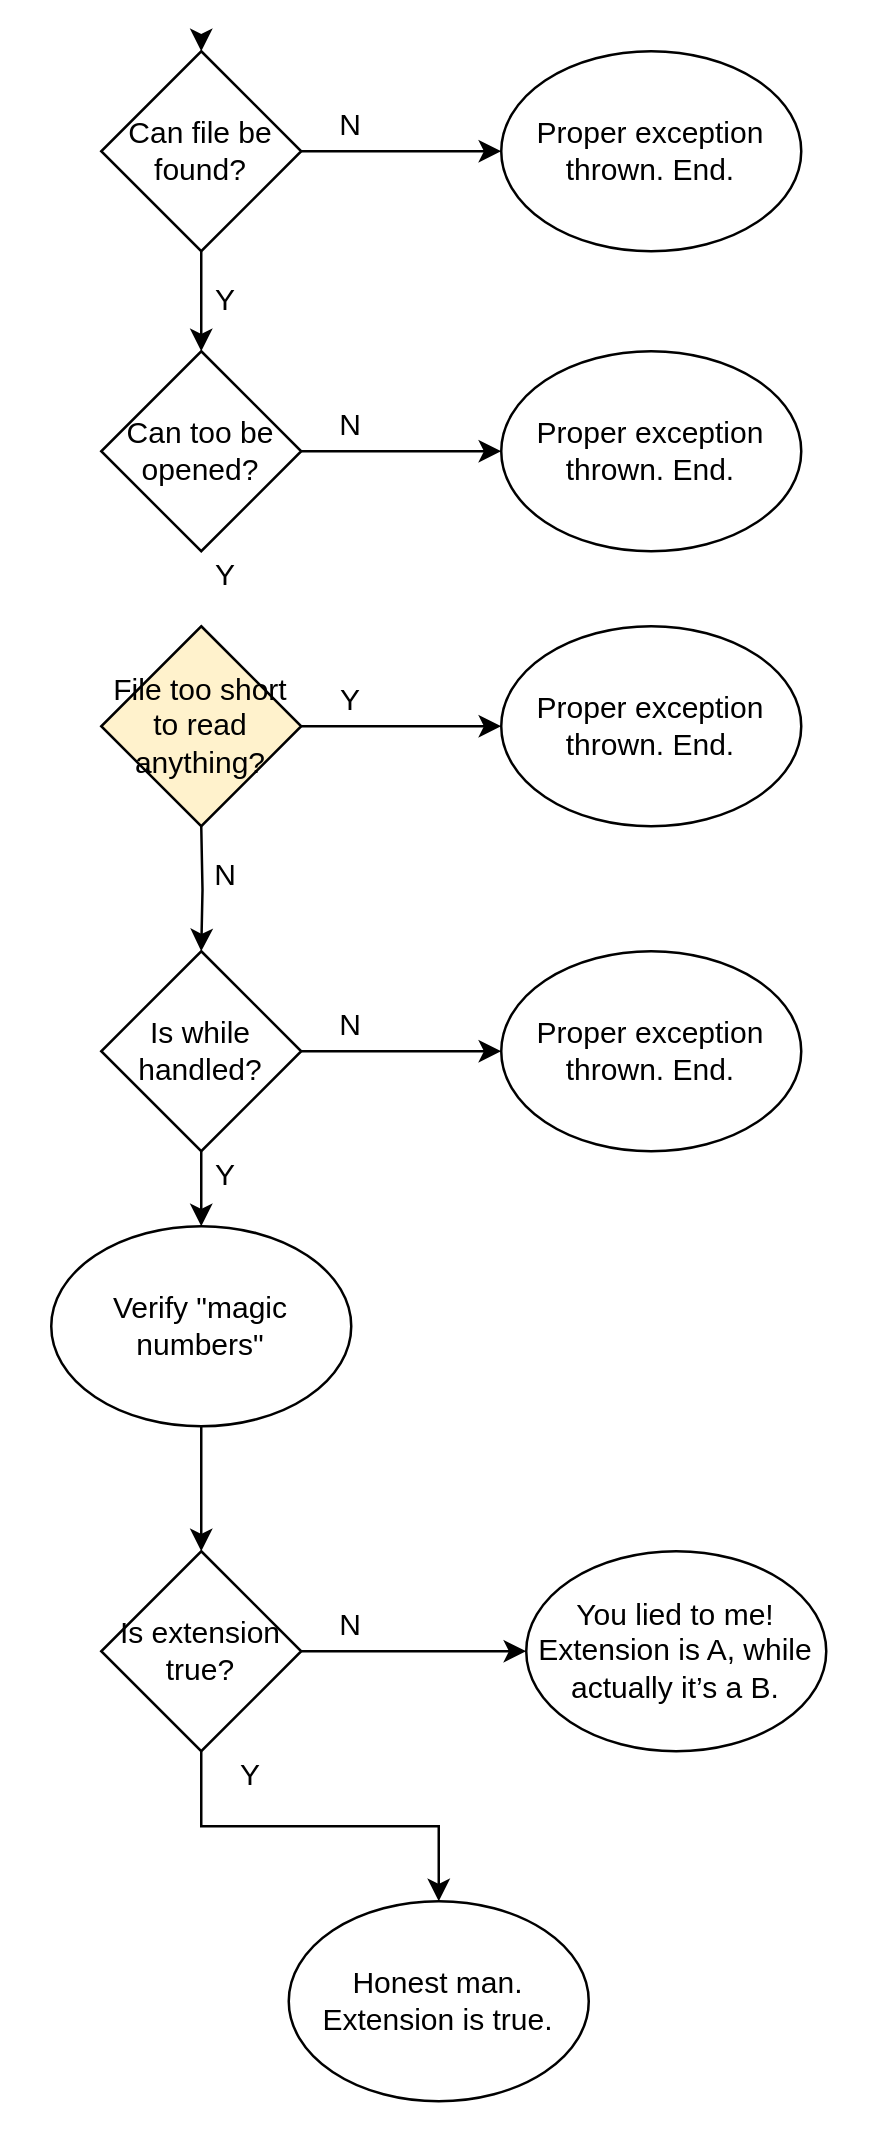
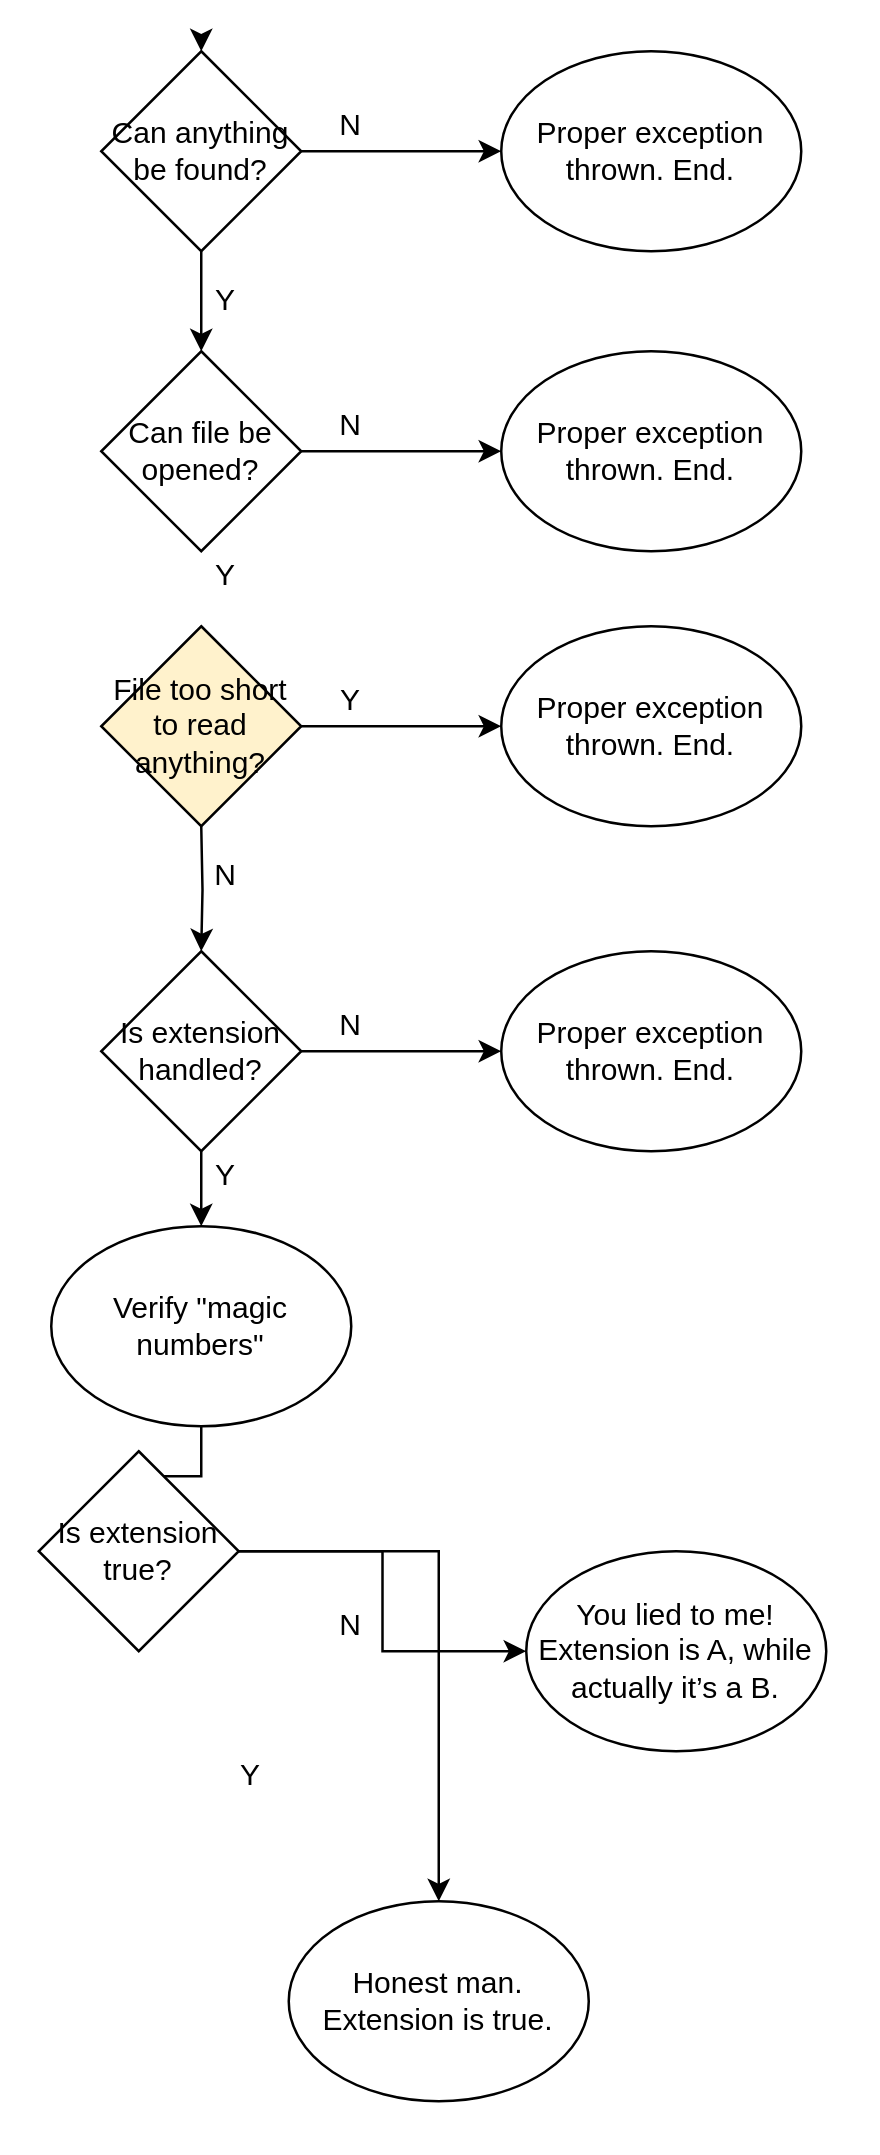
node "Can file be found?": label "Can file be found?" -> "Can anything be found?"
node "Can too be opened?": label "Can too be opened?" -> "Can file be opened?"
node "Is while handled?": label "Is while handled?" -> "Is extension handled?"
node "Is extension true?": moved (201, 1651) -> (139, 1551)
